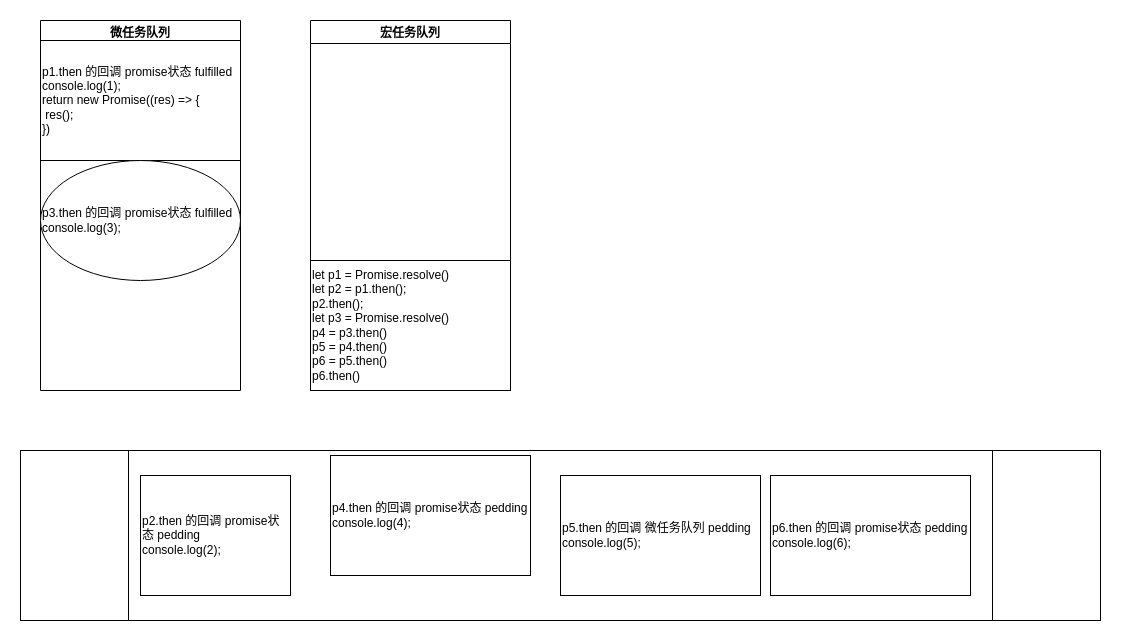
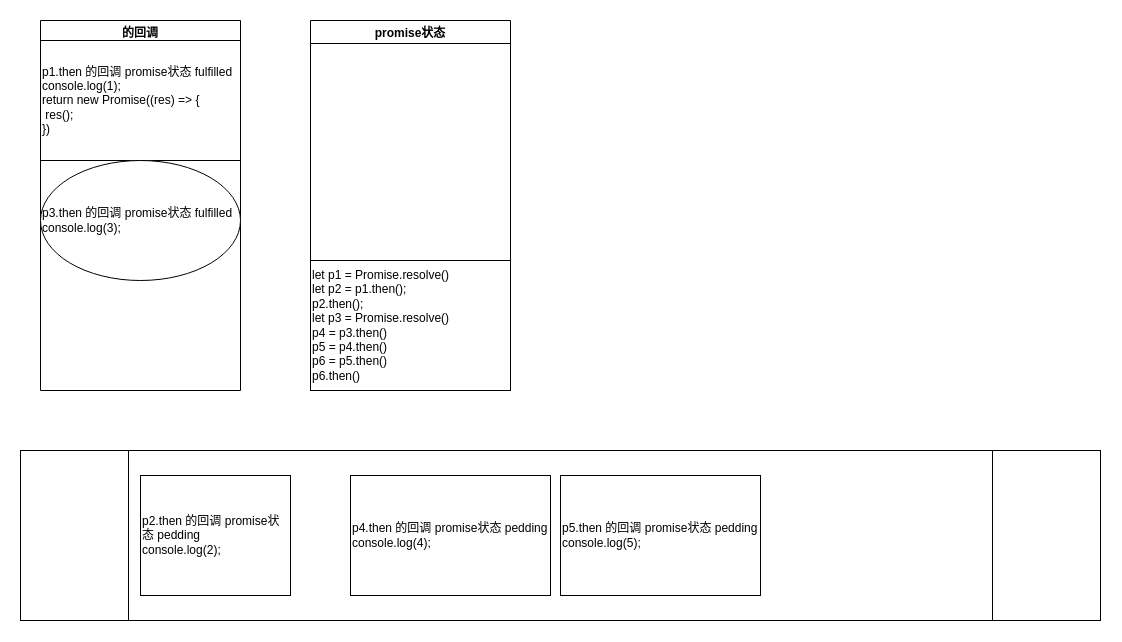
node "微任务队列": label "微任务队列" -> "的回调"
node "宏任务队列": label "宏任务队列" -> "promise状态"
node "p4.then 的回调 promise状态 pedding console.log(4);": moved (431, 516) -> (451, 536)
node "p5.then 的回调 微任务队列 pedding console.log(5);": label "p5.then 的回调 微任务队列 pedding console.log(5);" -> "p5.then 的回调 promise状态 pedding console.log(5);"
node "p6.then 的回调 promise状态 pedding console.log(6);": removed
